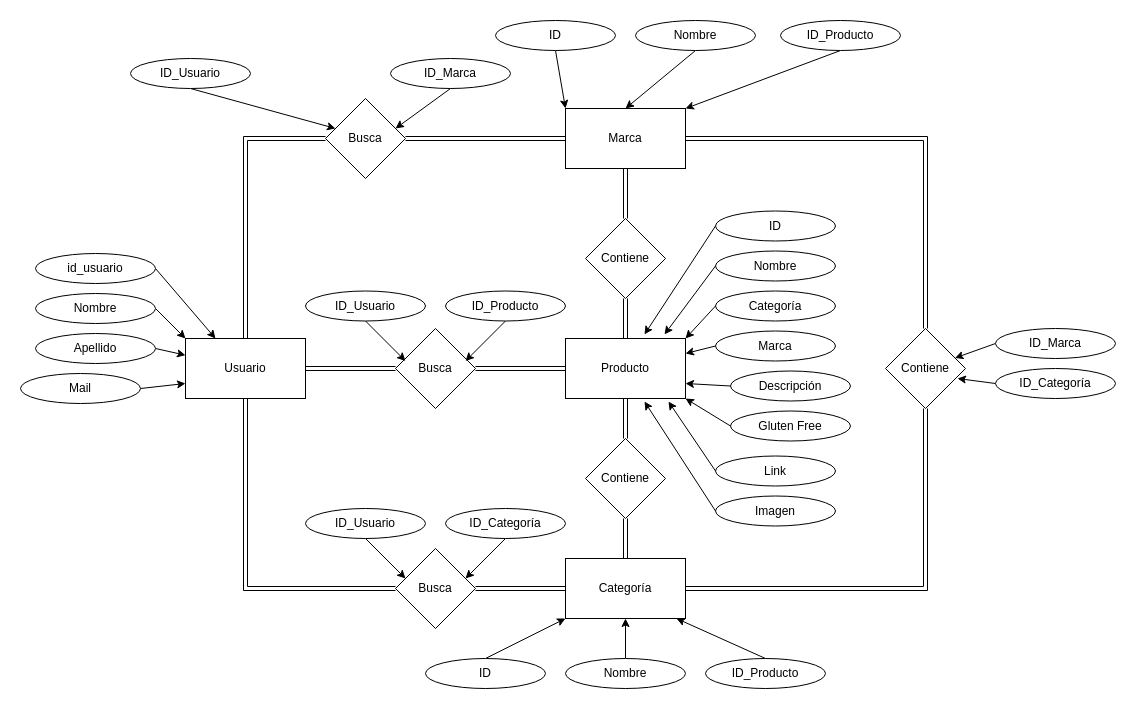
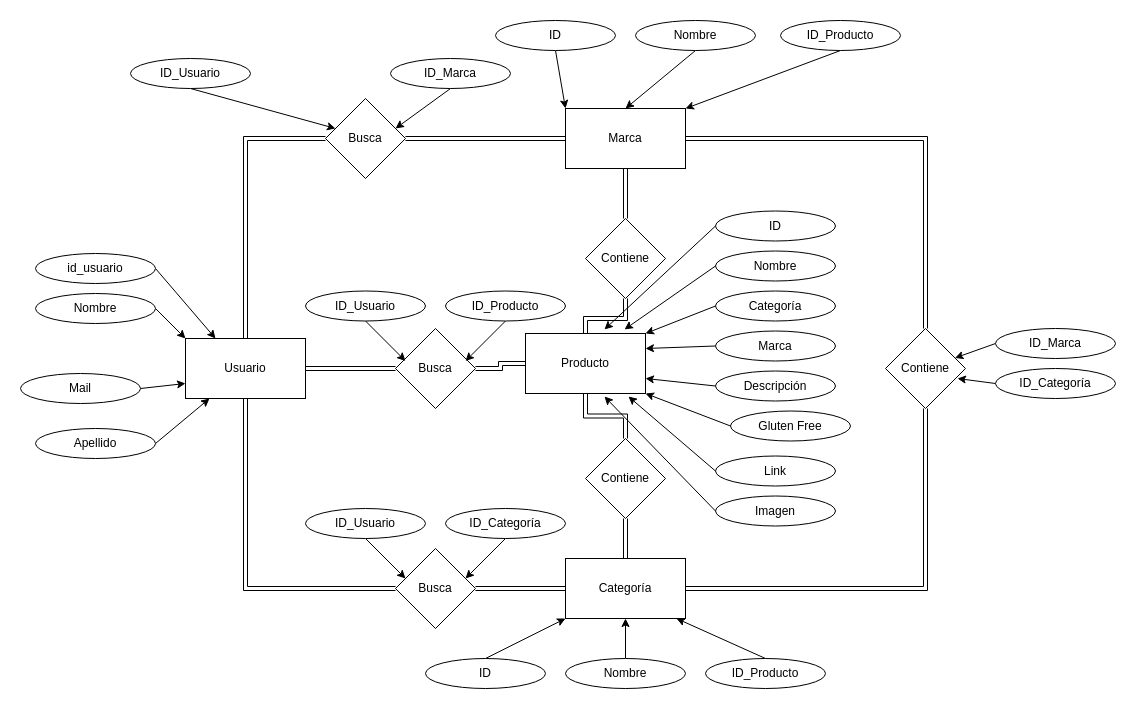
node "Apellido": moved (96, 349) -> (96, 444)
node "Producto": moved (626, 369) -> (586, 364)
node "Descripción": moved (791, 386) -> (776, 386)
